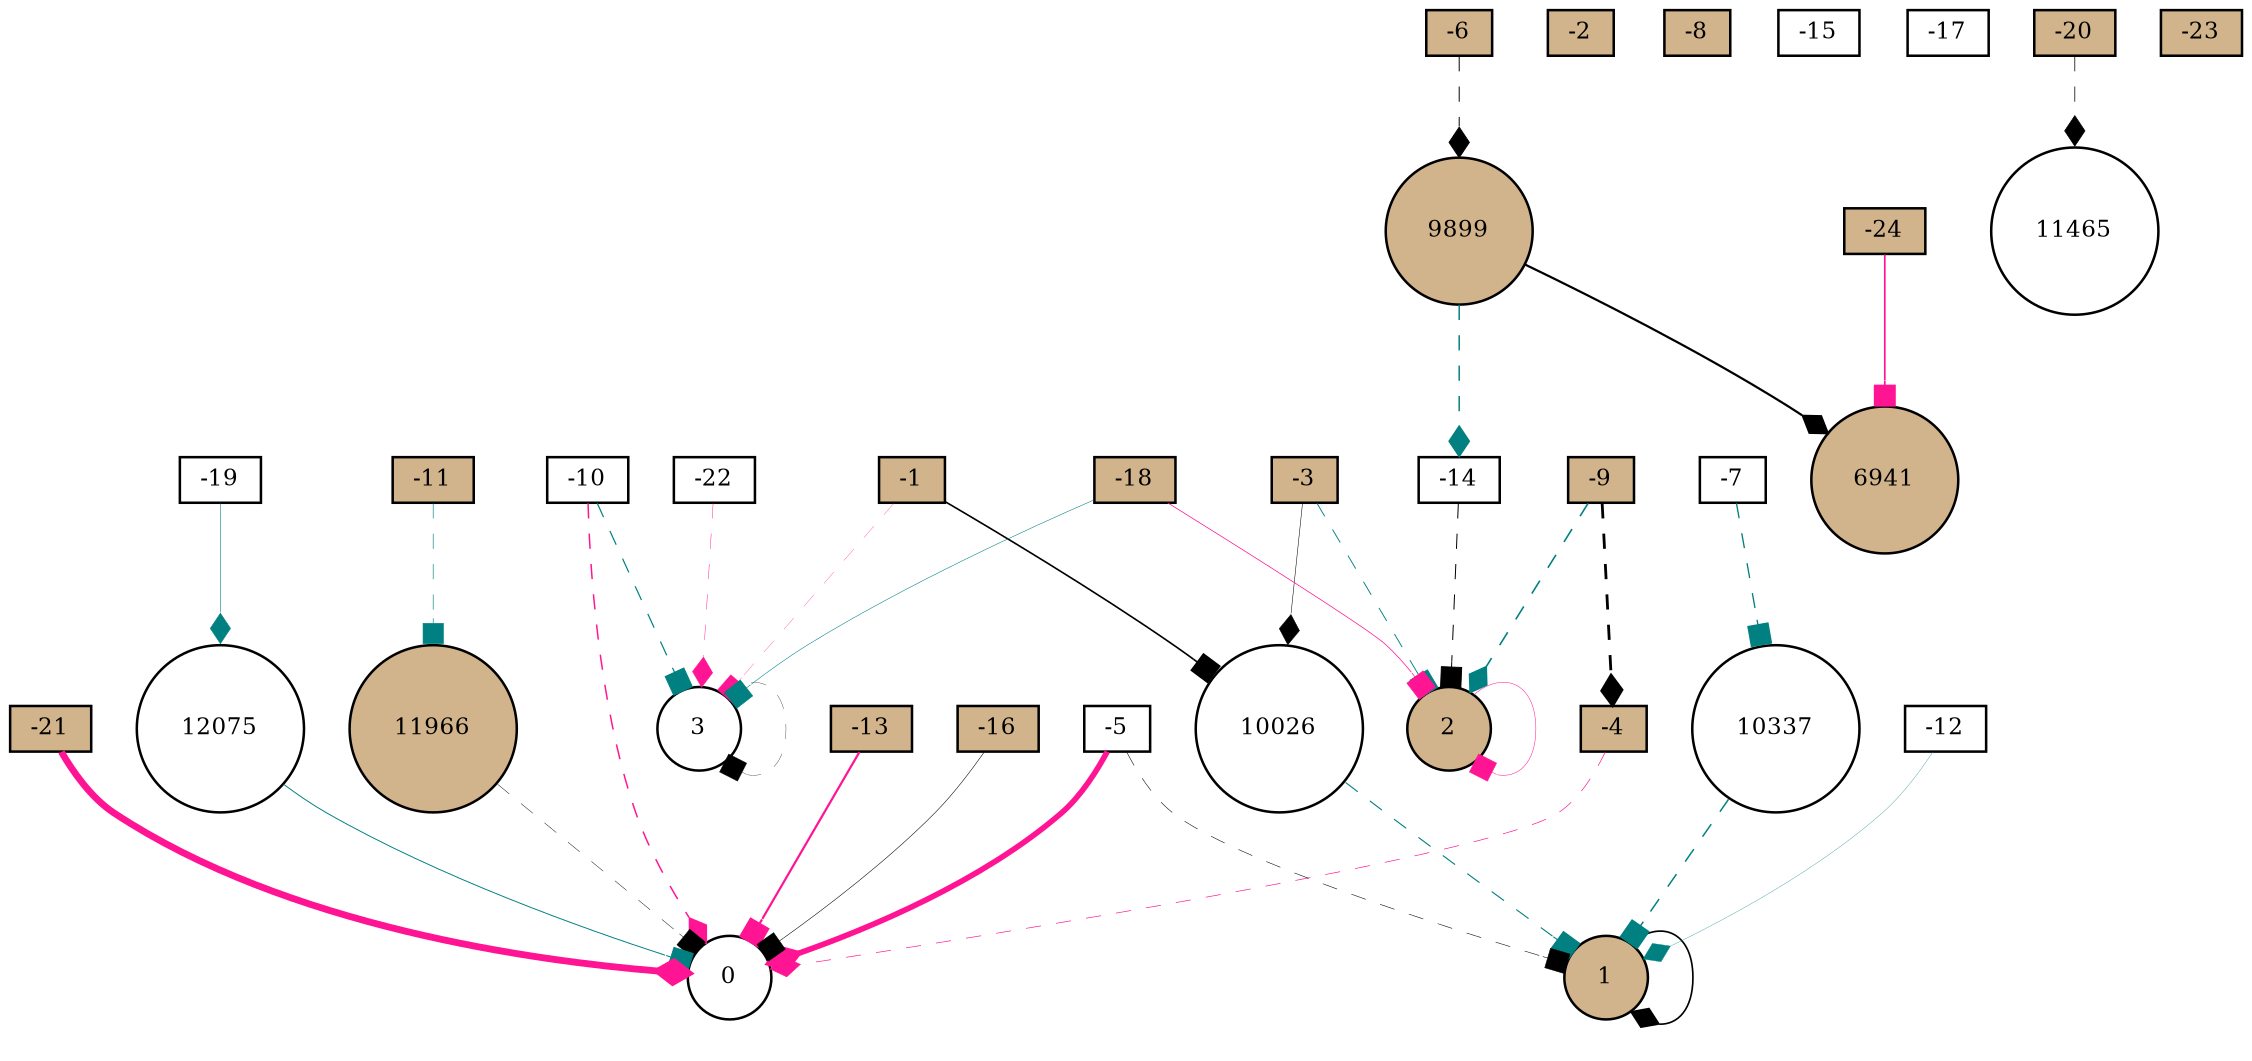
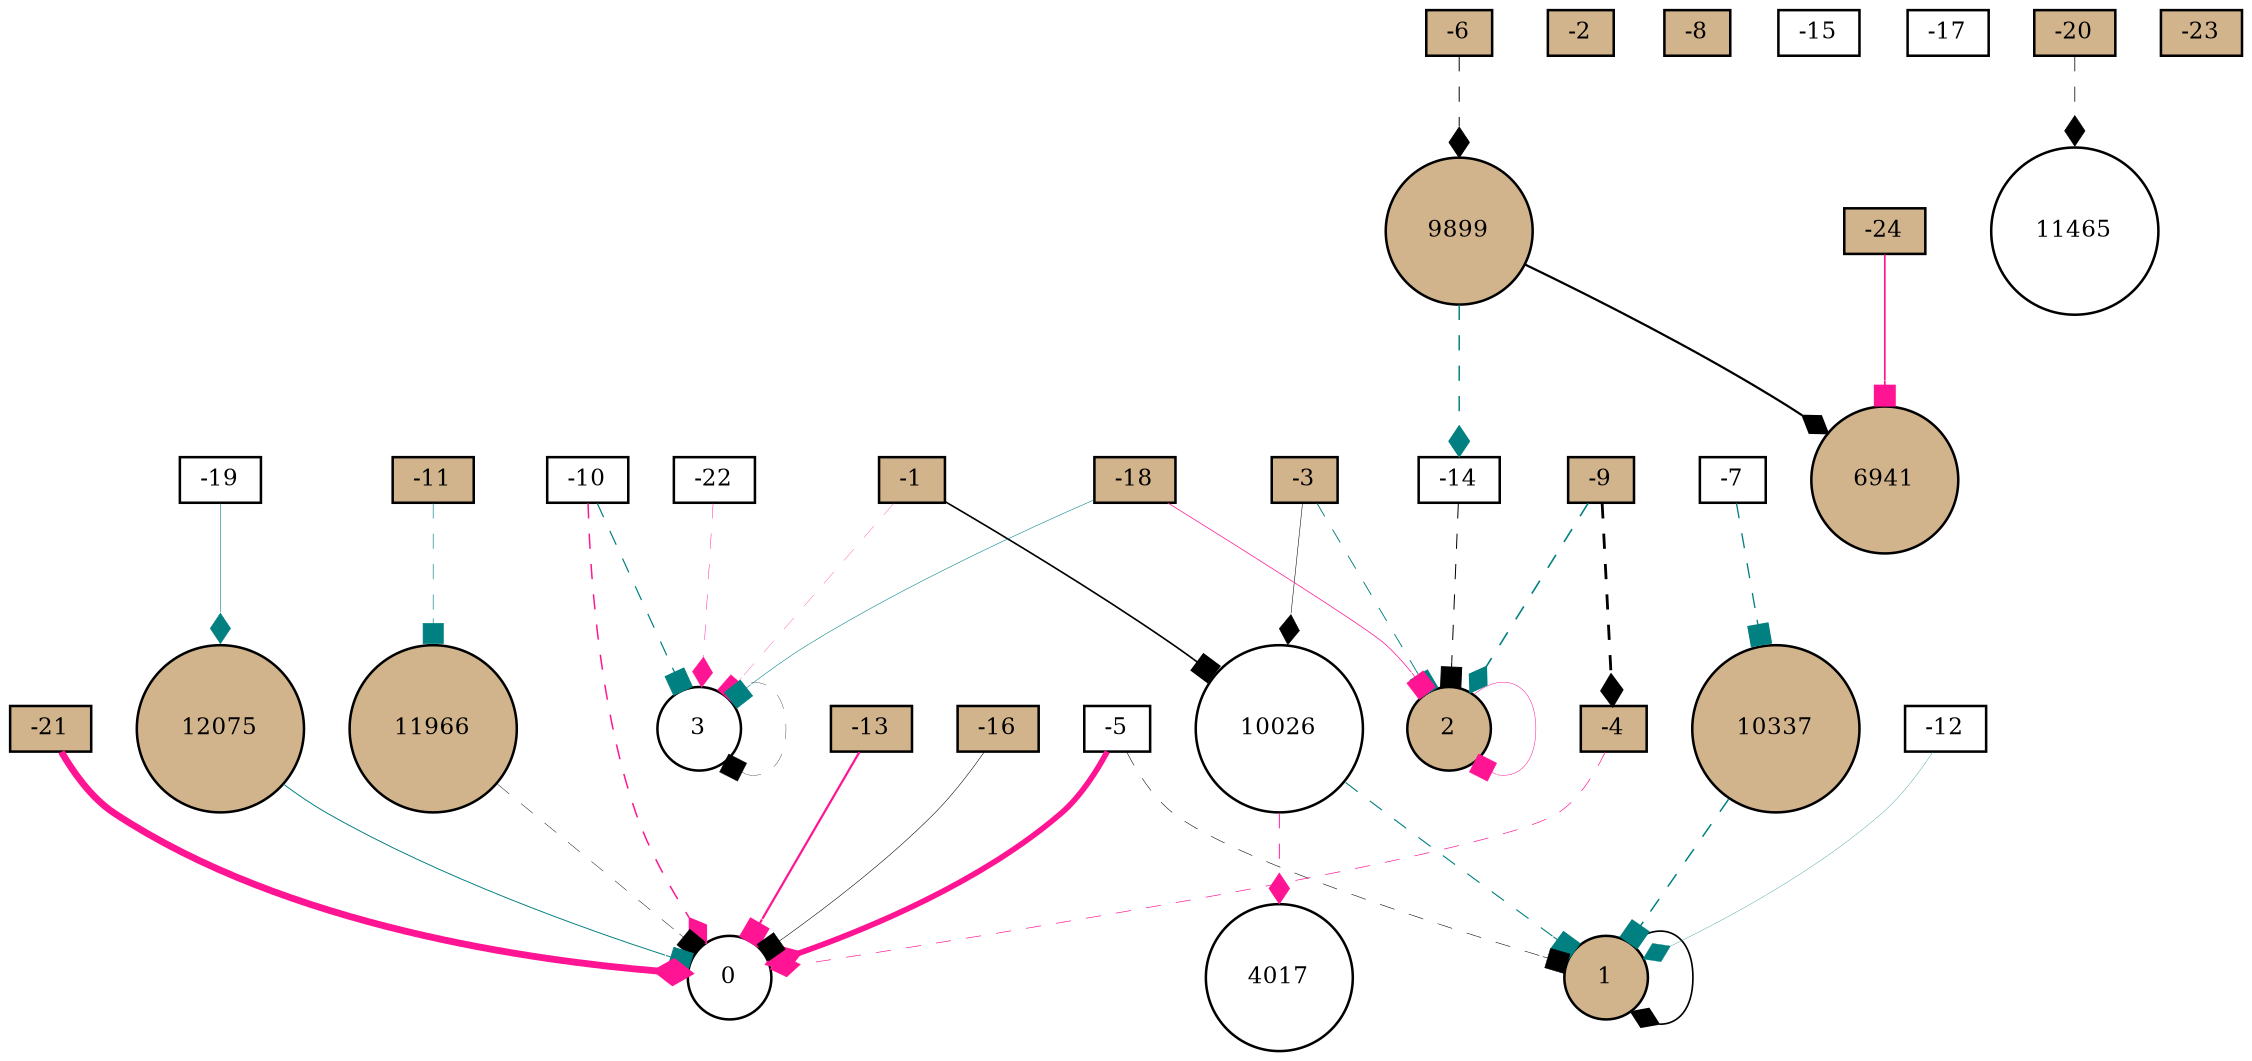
node "12075": fillcolor white -> tan
node "10337": fillcolor white -> tan
node "4017": added
